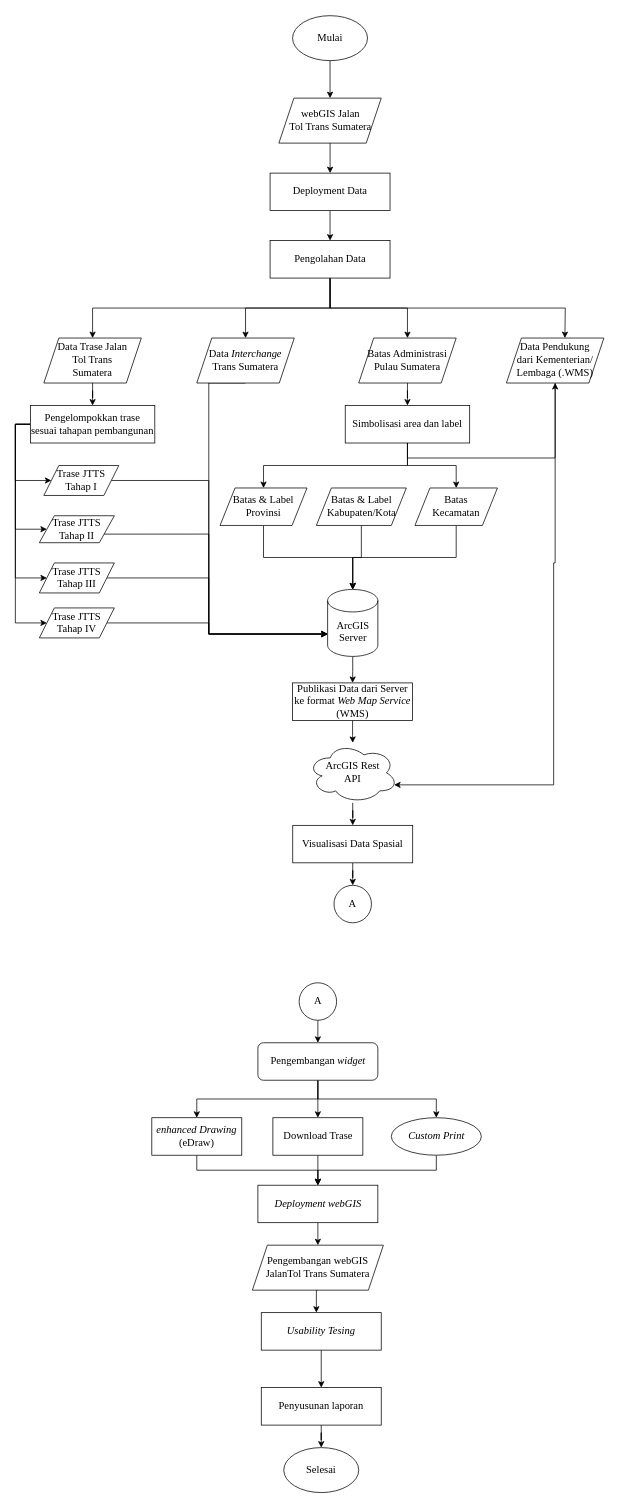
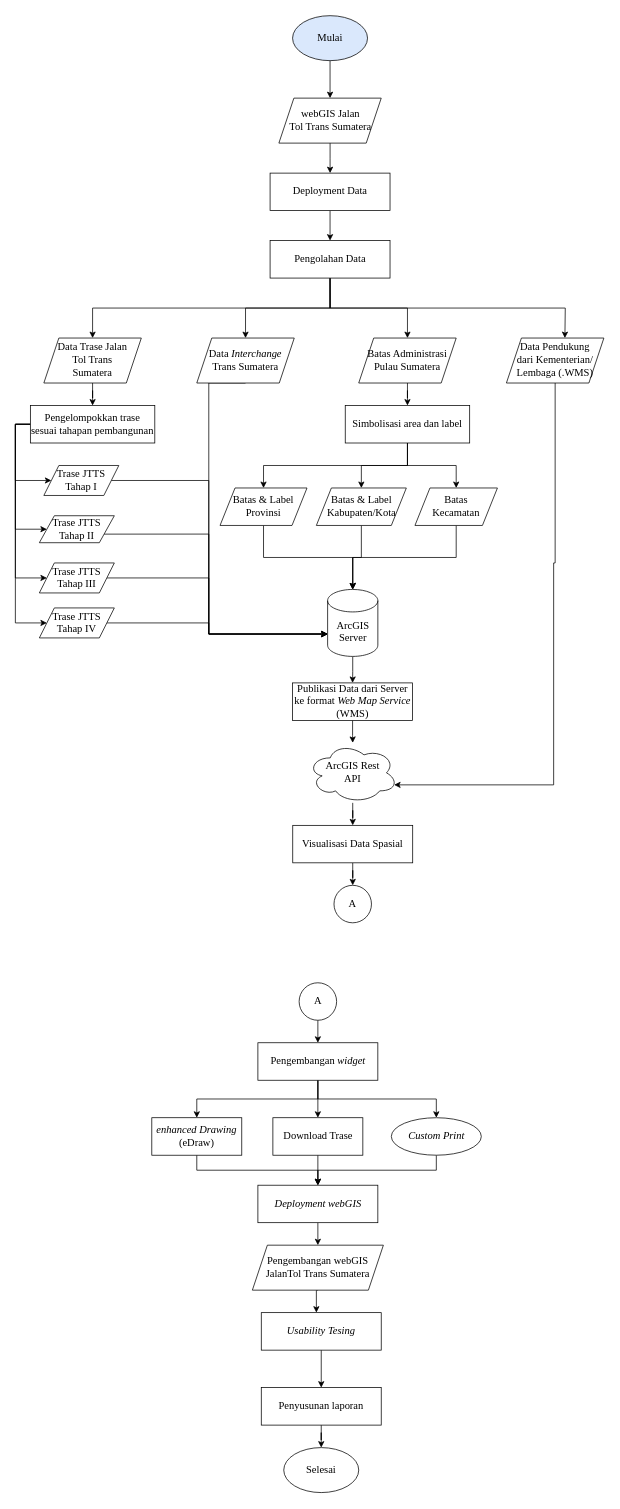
node "Mulai": fillcolor #ffffff -> #dae8fc
edge "Simbolisasi area dan label" -> "Data Pendukung dari Kementerian/ Lembaga (.WMS)": now "Simbolisasi area dan label" -> "Batas & Label Kabupaten/Kota"
node "Pengembangan widget": shape rounded rectangle -> rectangle
